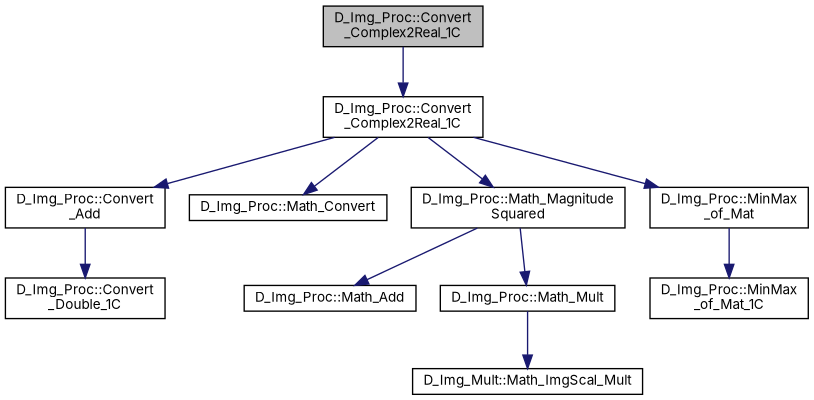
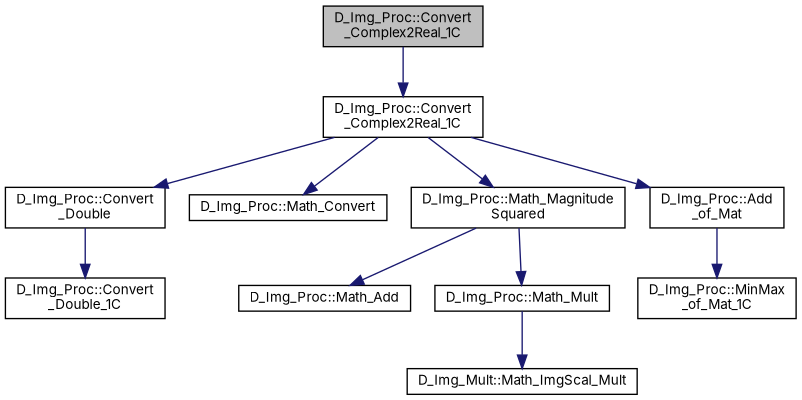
node "D_Img_Proc::Convert _Add": label "D_Img_Proc::Convert _Add" -> "D_Img_Proc::Convert _Double"
node "D_Img_Proc::MinMax _of_Mat": label "D_Img_Proc::MinMax _of_Mat" -> "D_Img_Proc::Add _of_Mat"
